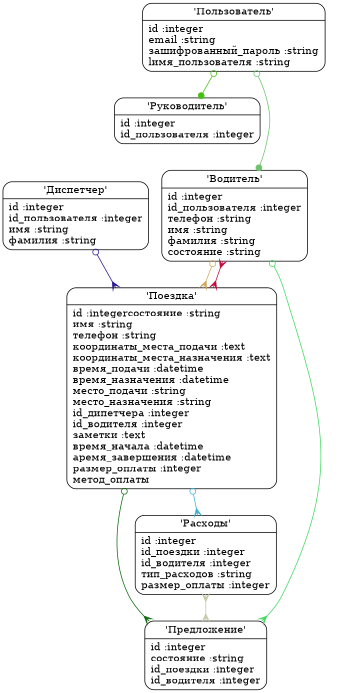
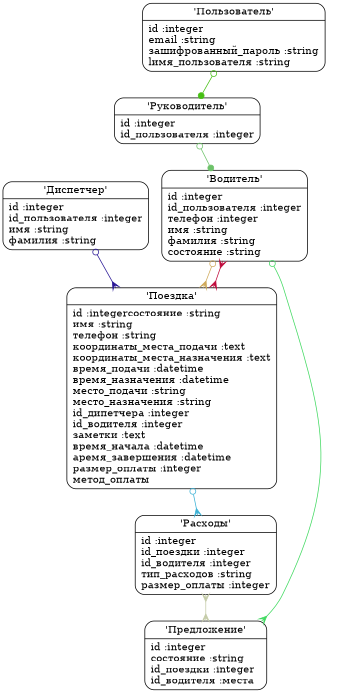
edge "'Пользователь'" -- "'Водитель'": now "'Руководитель'" -- "'Водитель'"
node "'Водитель'": text "телефон :string" -> "телефон :integer"
edge "'Поездка'" -- "'Предложение'": removed
node "'Предложение'": text "id_водителя :integer" -> "id_водителя :места"
